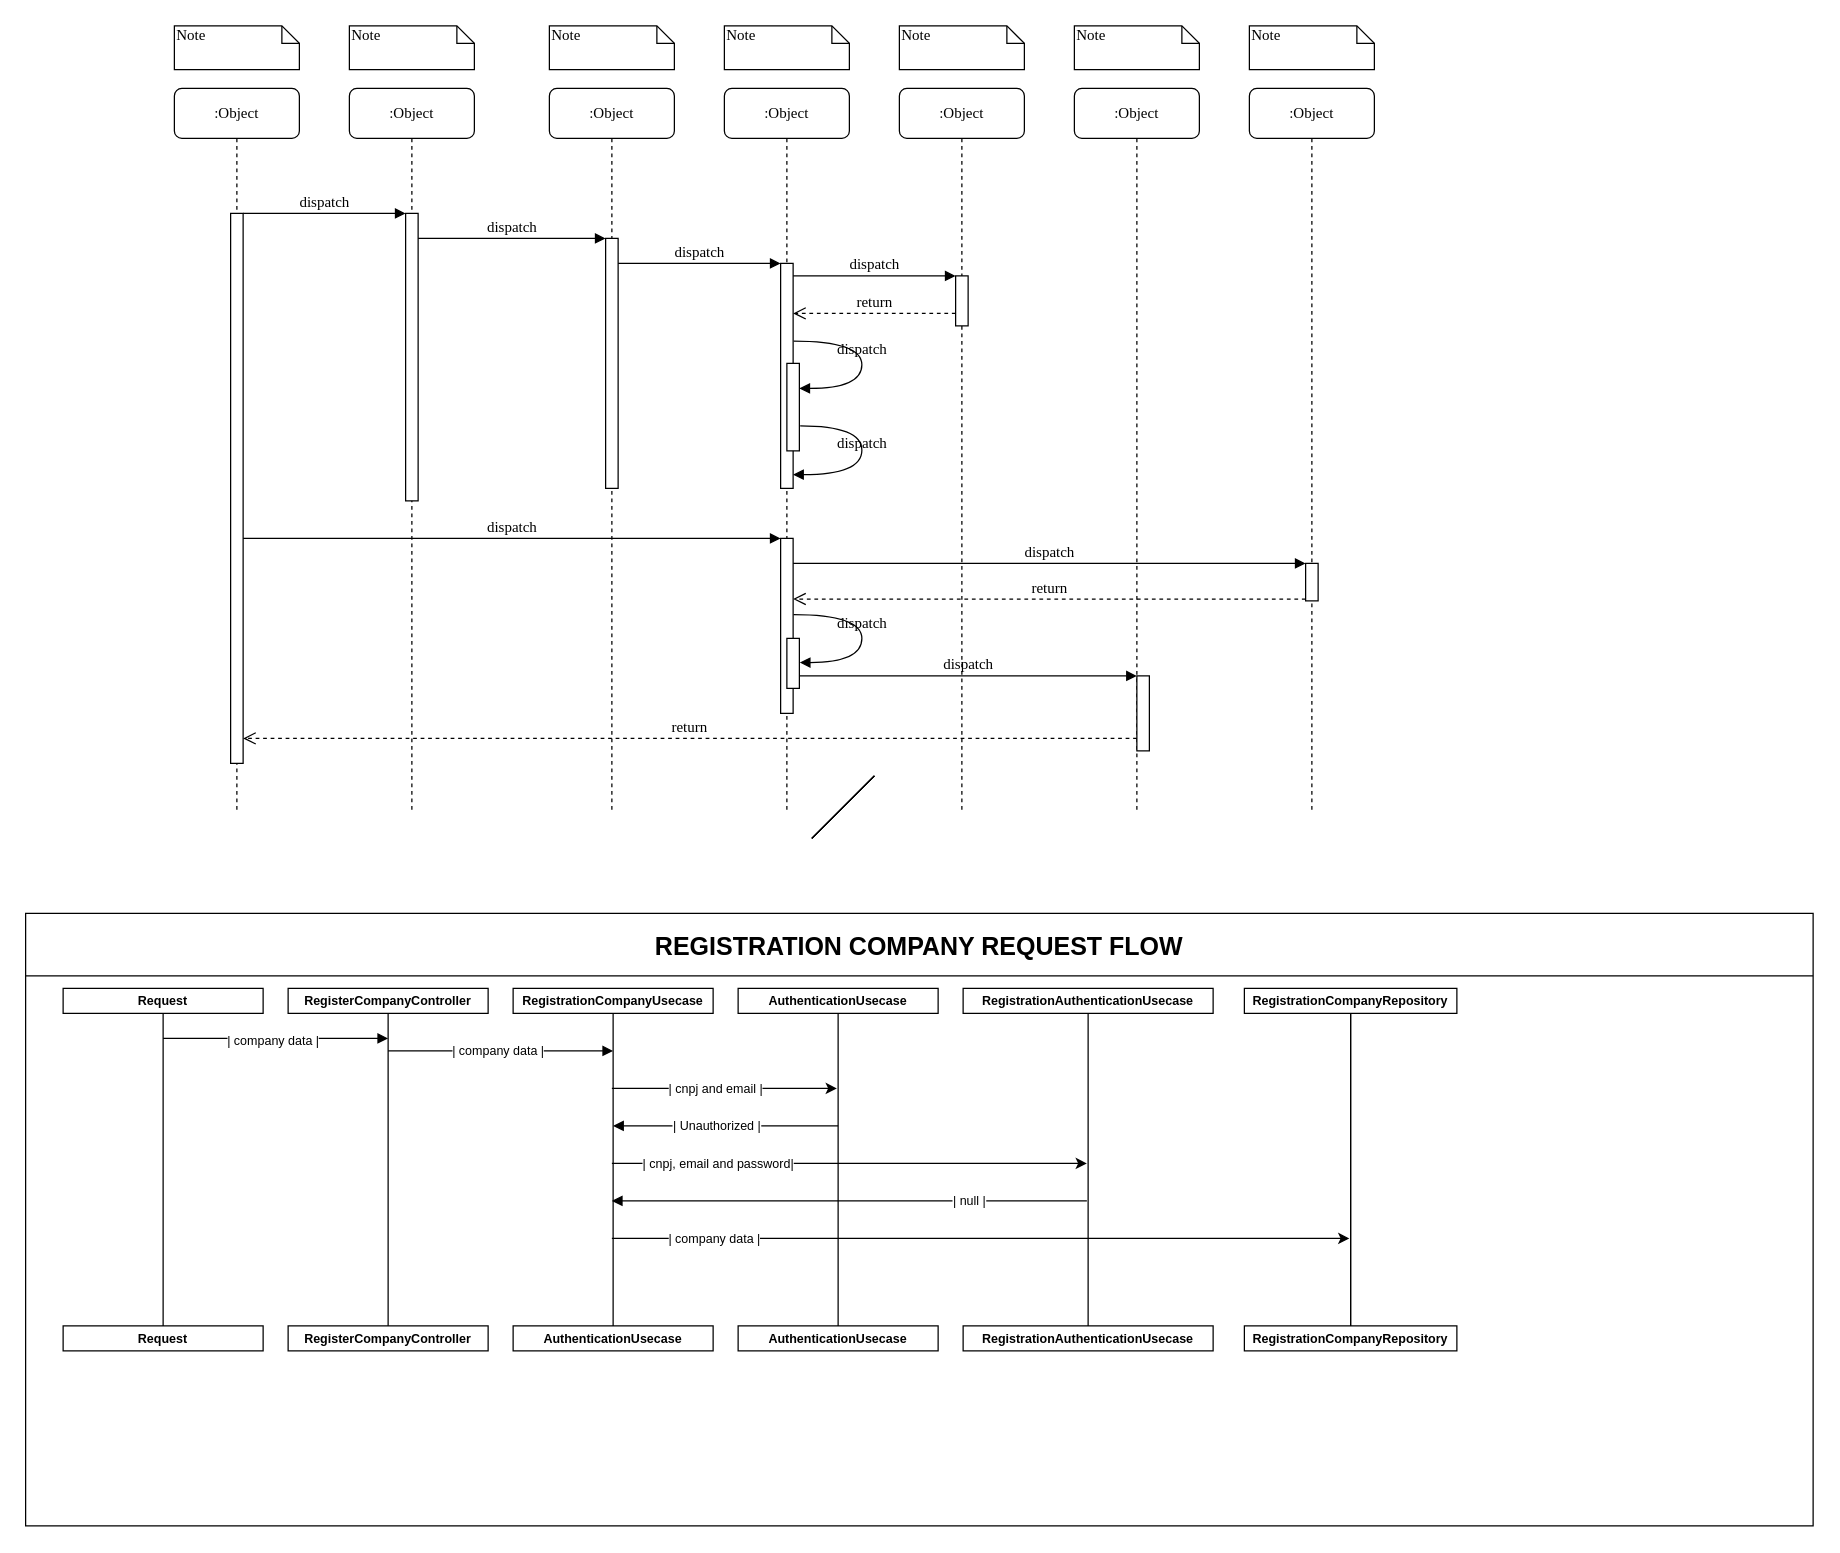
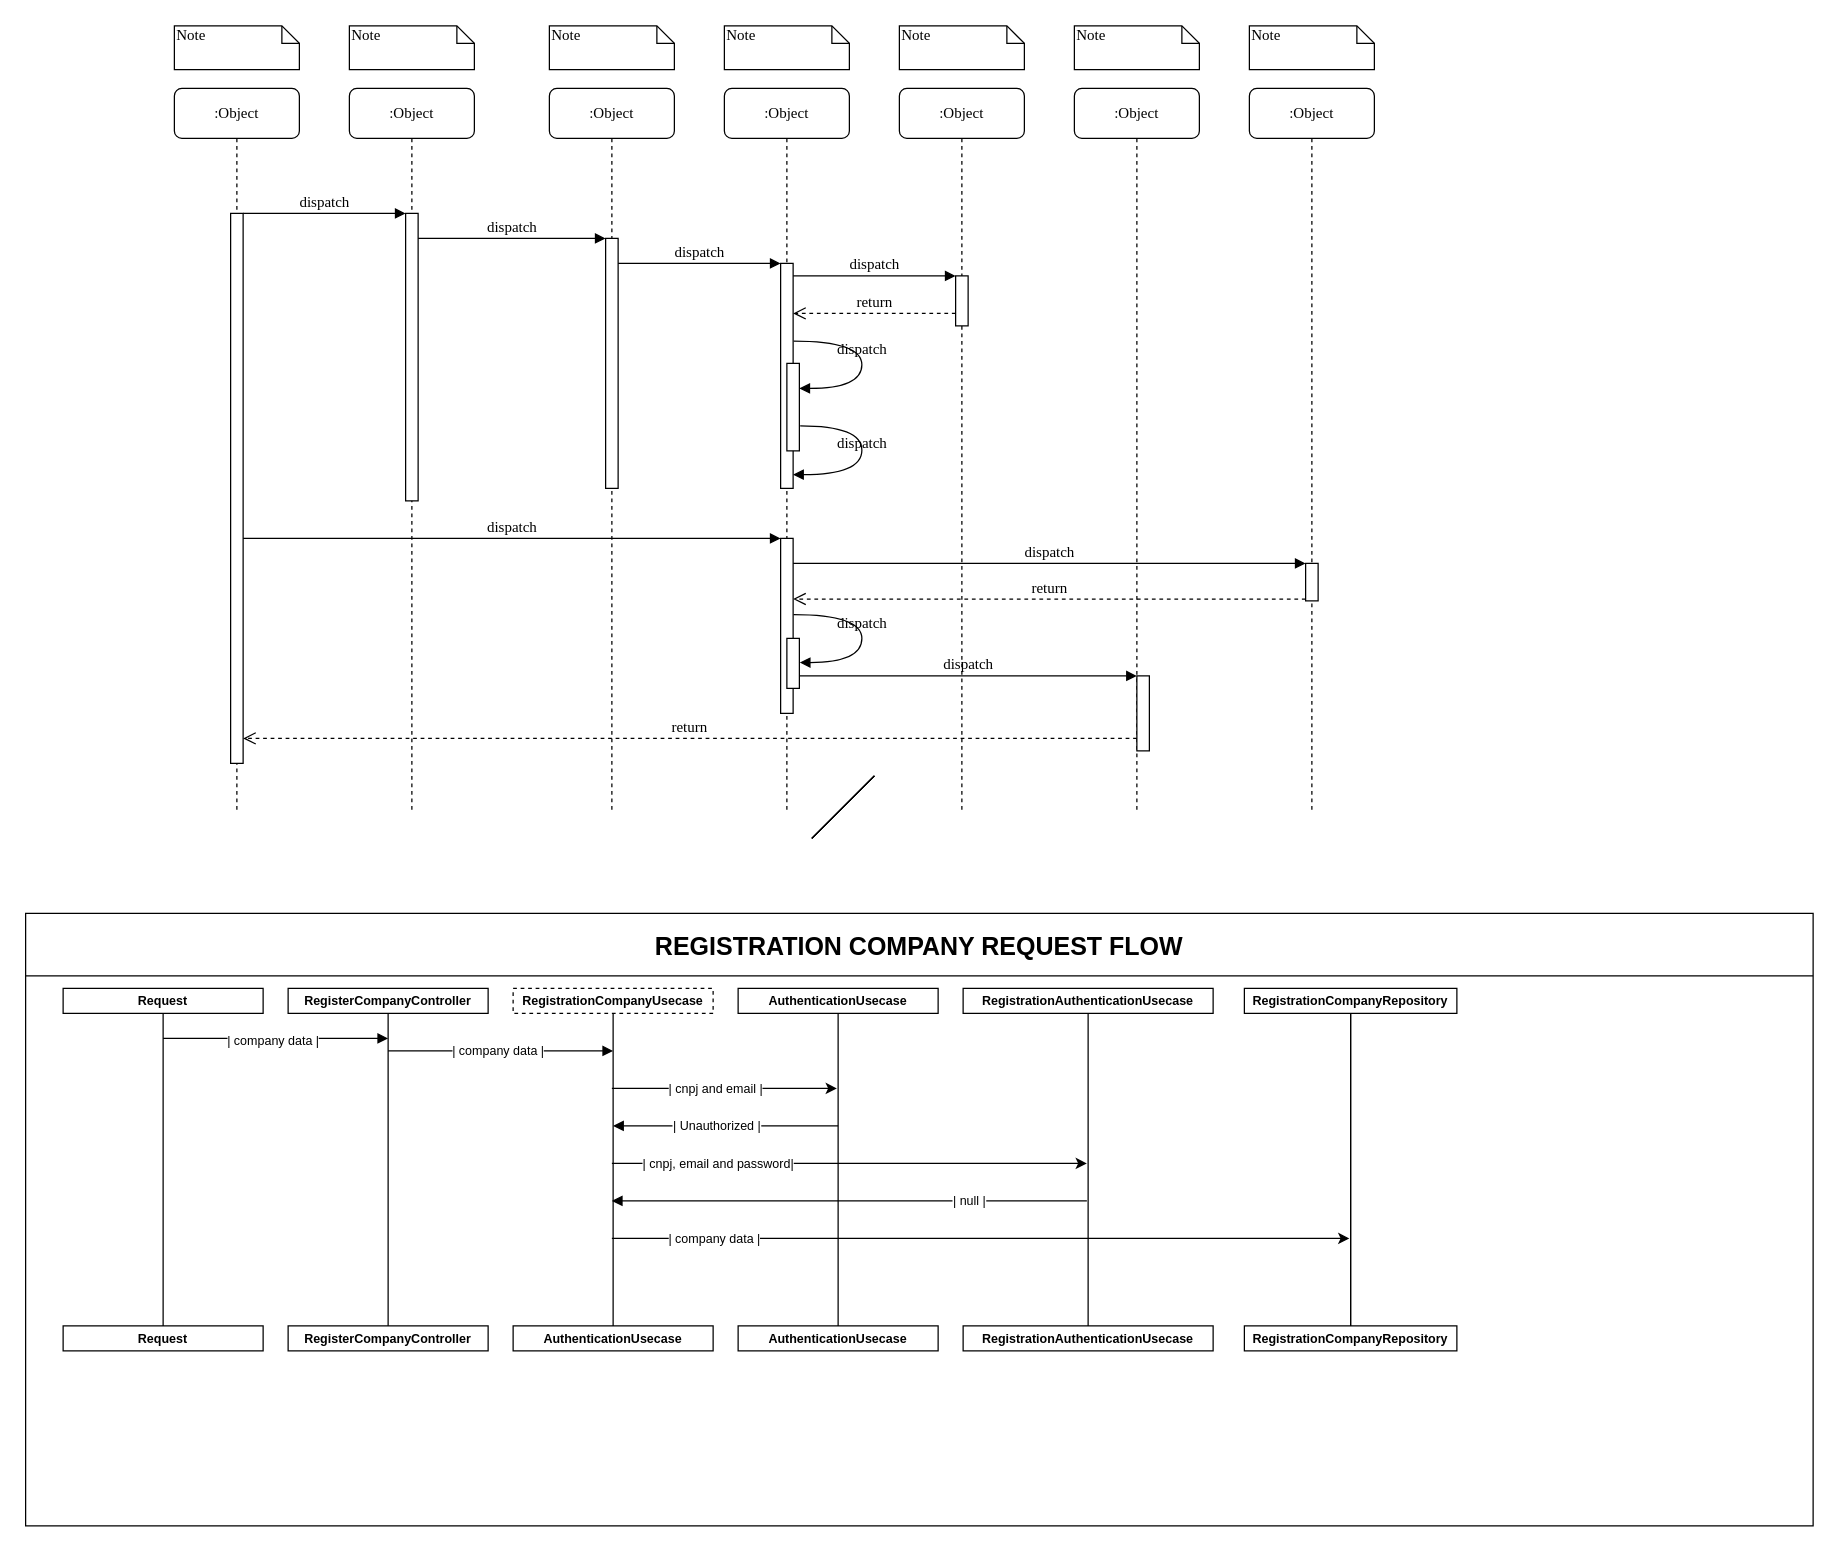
node "RegistrationCompanyUsecase": style solid -> dashed
